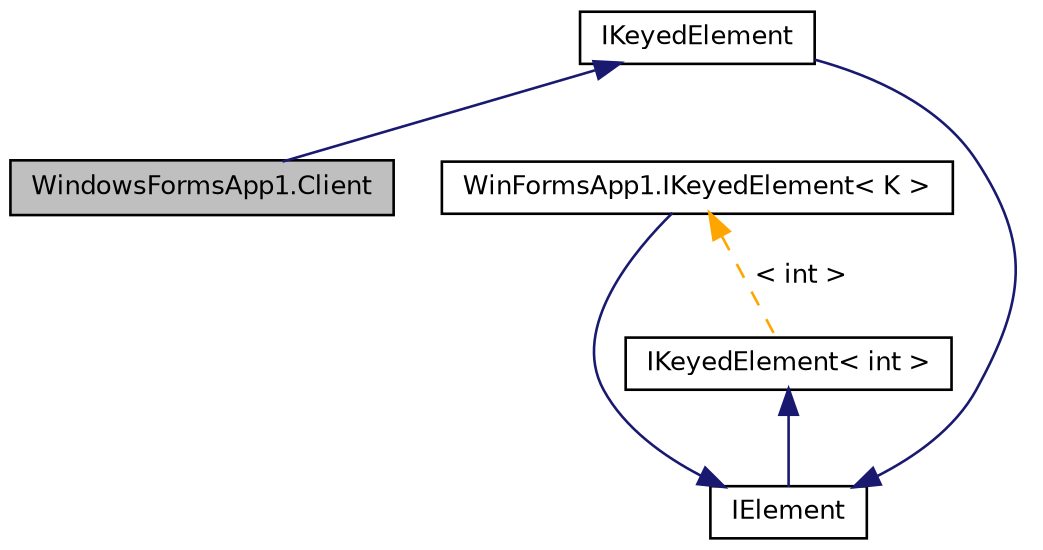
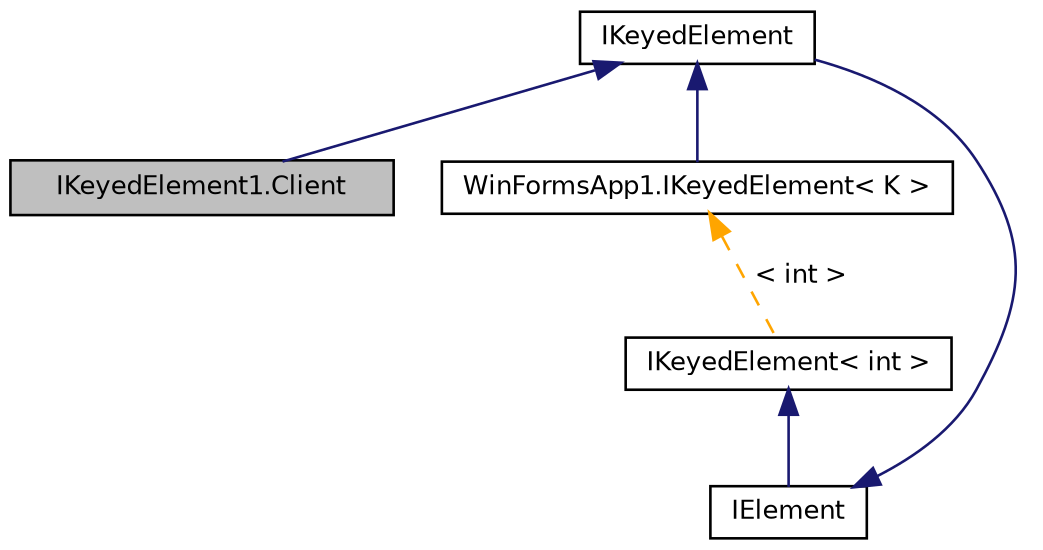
node "WindowsFormsApp1.Client": label "WindowsFormsApp1.Client" -> "IKeyedElement1.Client"
edge "WinFormsApp1.IKeyedElement< K >" -> "IElement": now "WinFormsApp1.IKeyedElement< K >" -> "IKeyedElement"
